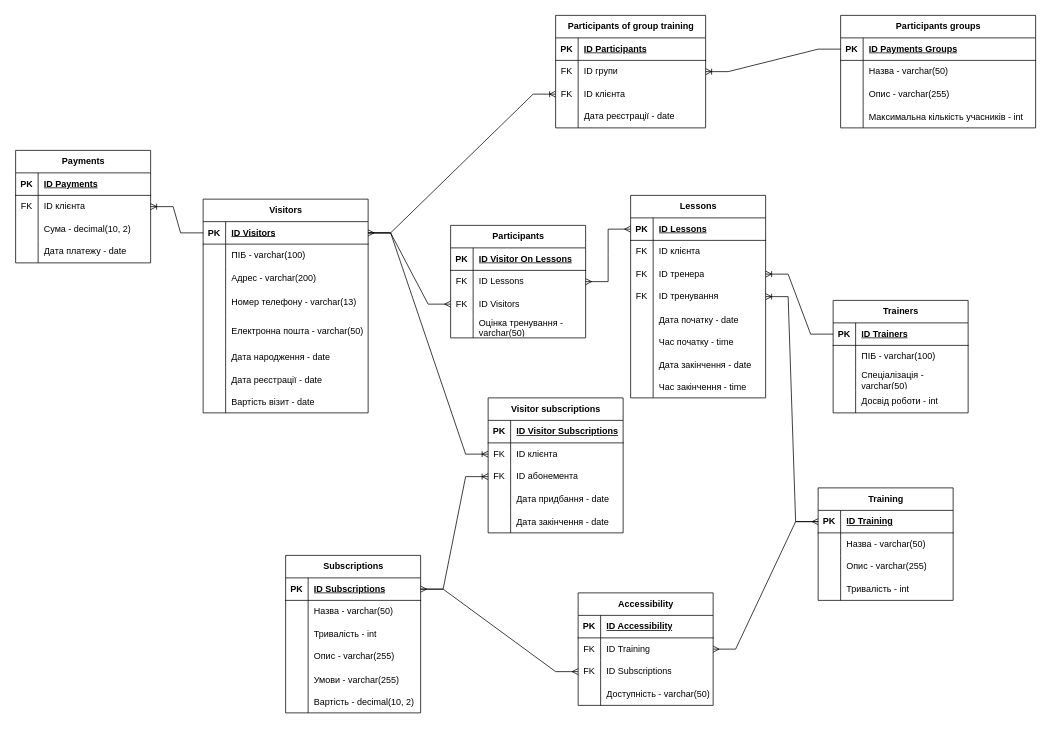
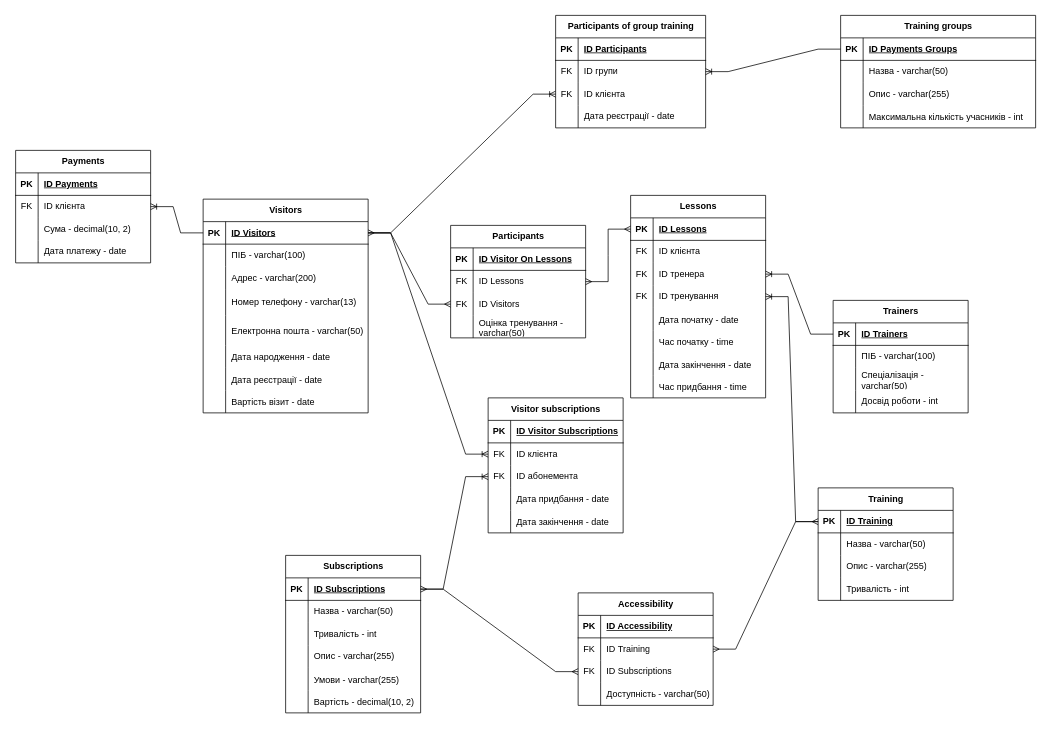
node "Participants groups": label "Participants groups" -> "Training groups"
node "Час закінчення - time": label "Час закінчення - time" -> "Час придбання - time"
